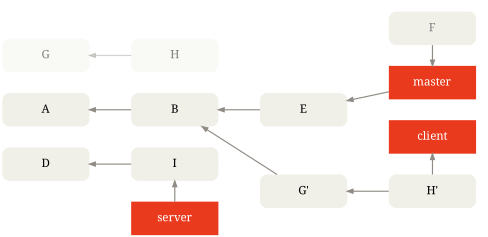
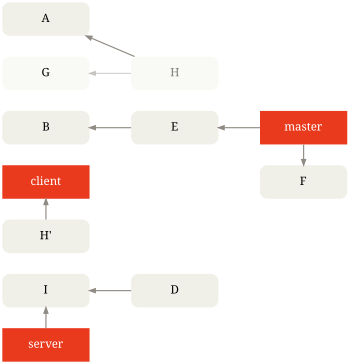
node "F": fontcolor #7f7f7f -> black
edge "F" -> "master": reversed
node "G": fontcolor #7f7f7f -> black
edge "B" -> "A": now "H" -> "A"
edge "I" -> "D": reversed
node "G'": removed
